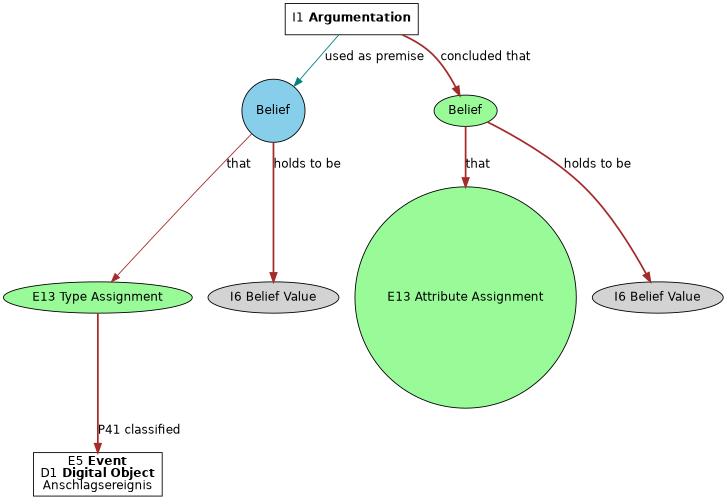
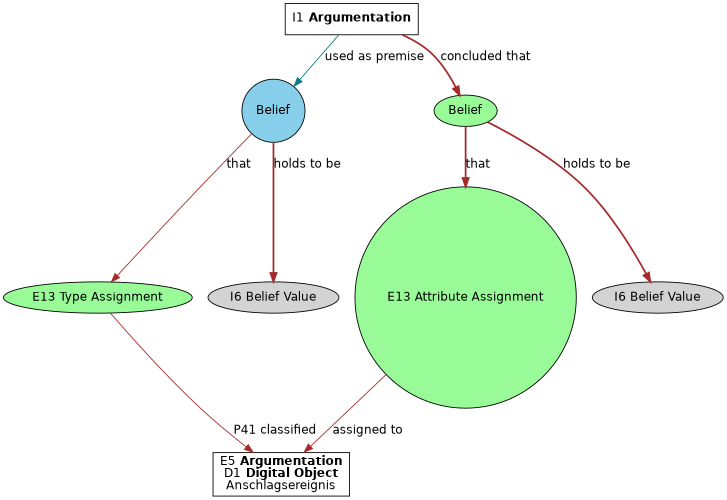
edge "E13 Type Assignment" -> "E5": style bold -> solid
edge "E13 Attribute Assignment" -> "E5": added, label "assigned to"
node "E5": text "Event" -> "Argumentation"
